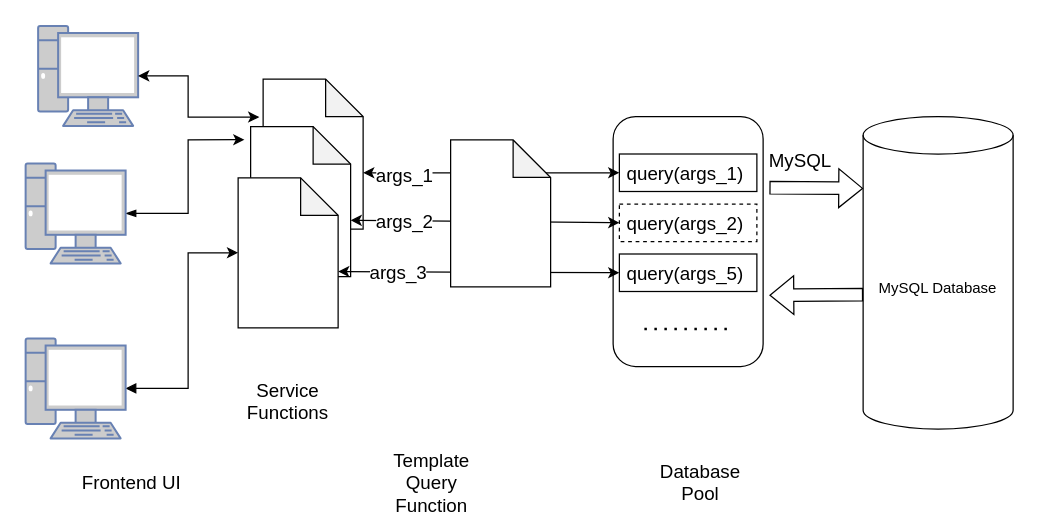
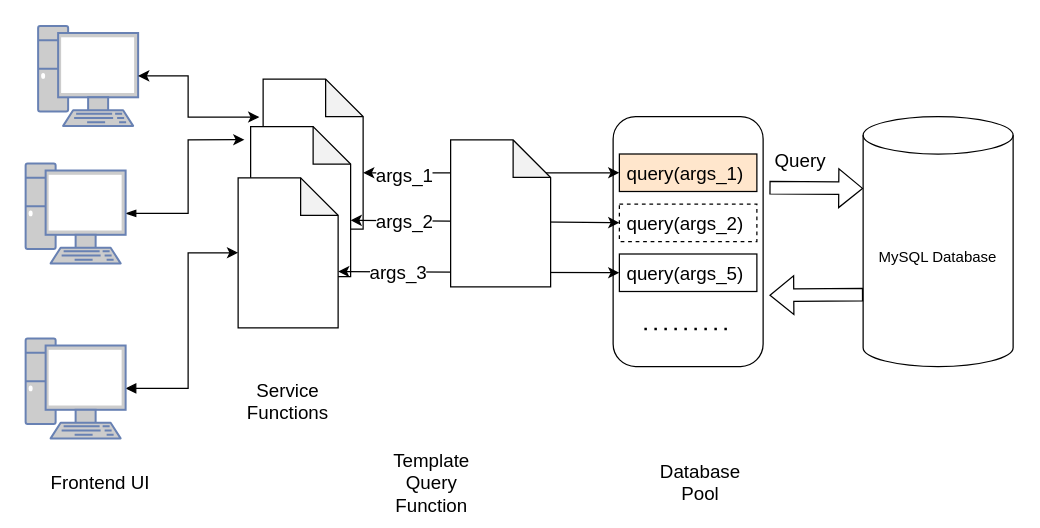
node "MySQL": label "MySQL" -> "Query"
node "query(args_1)": fillcolor #ffffff -> #ffe6cc
node "MySQL Database": size 150x313 -> 150x250
node "Frontend UI": moved (132, 482) -> (101, 482)
